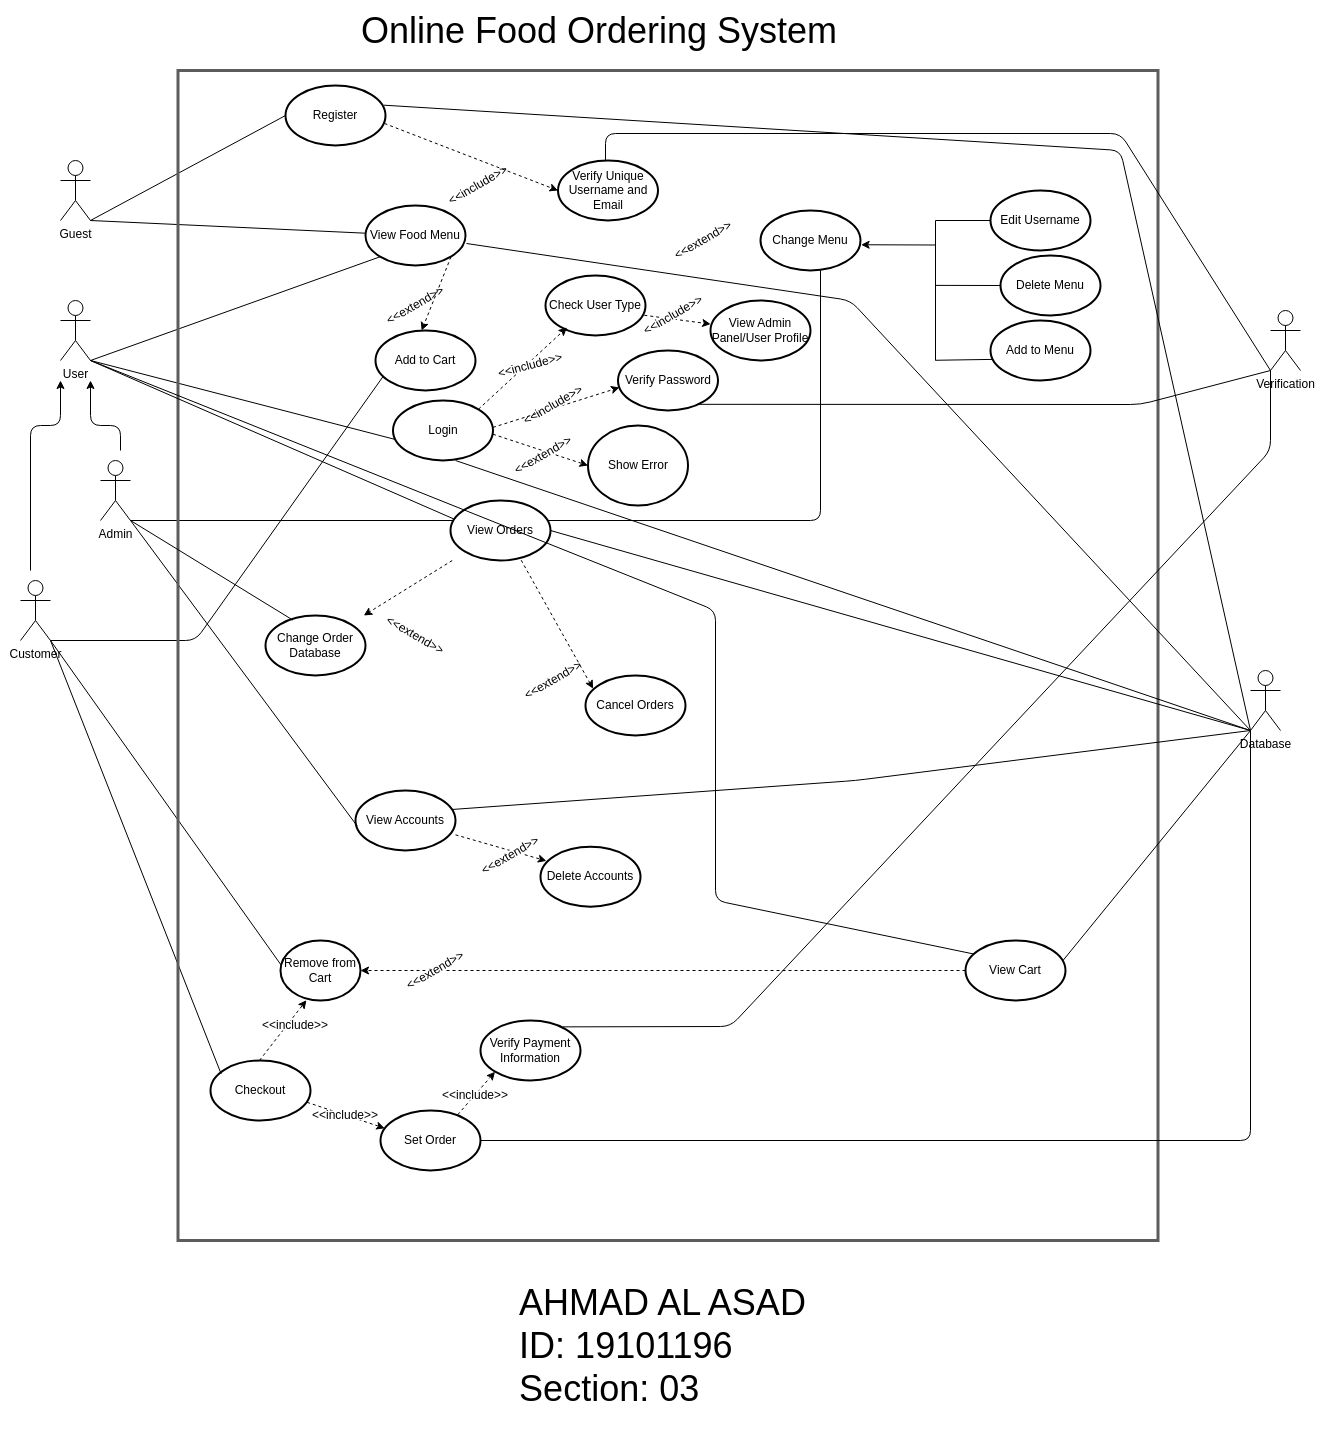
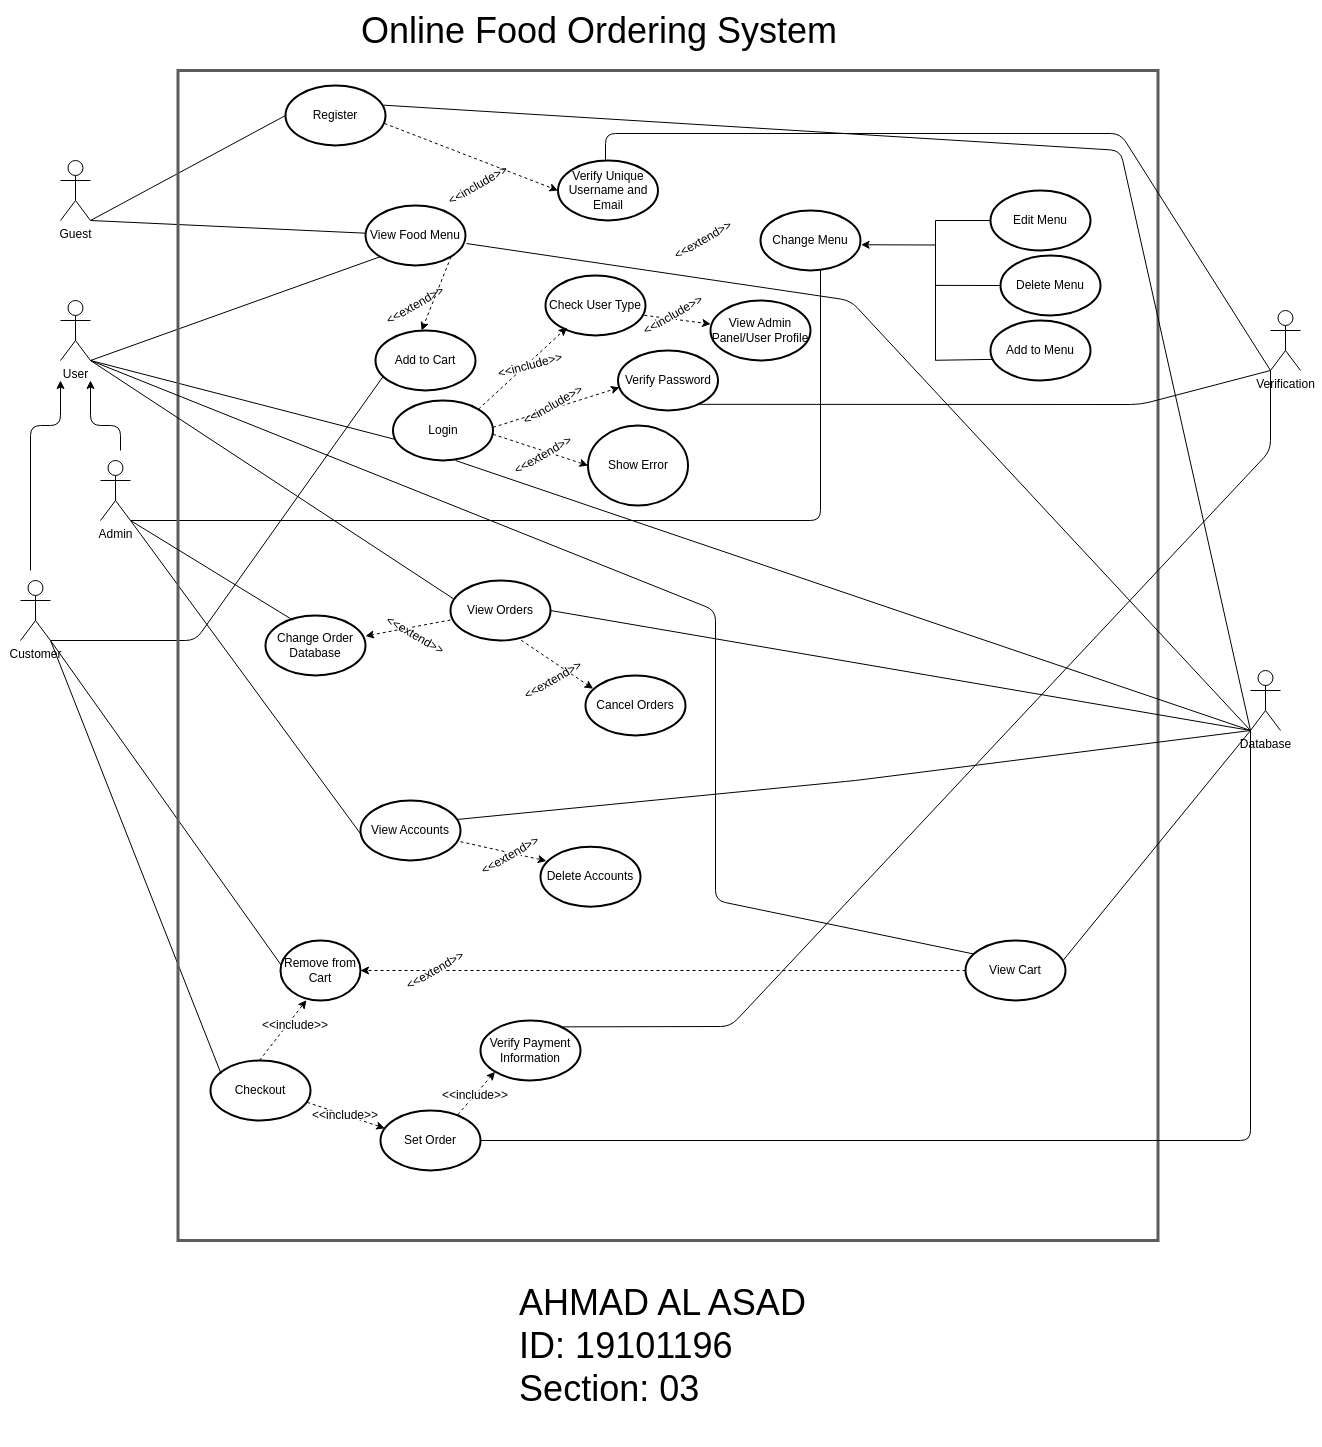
node "Edit Username": label "Edit Username" -> "Edit Menu"
node "View Orders": moved (501, 531) -> (501, 611)
node "View Accounts": moved (406, 821) -> (411, 831)
